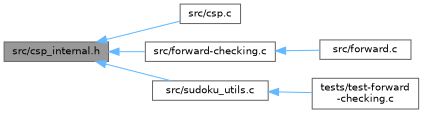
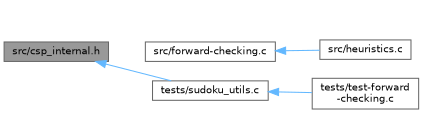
node "src/csp.c": removed
node "src/forward.c": label "src/forward.c" -> "src/heuristics.c"
edge "src/forward-checking.c" -> "src/csp_internal.h": removed
node "src/sudoku_utils.c": label "src/sudoku_utils.c" -> "tests/sudoku_utils.c"
